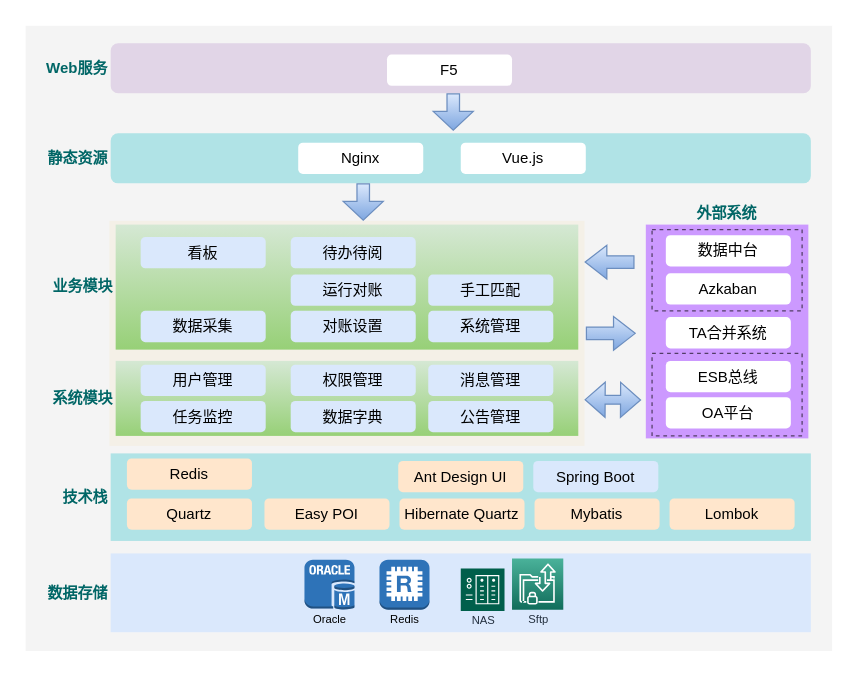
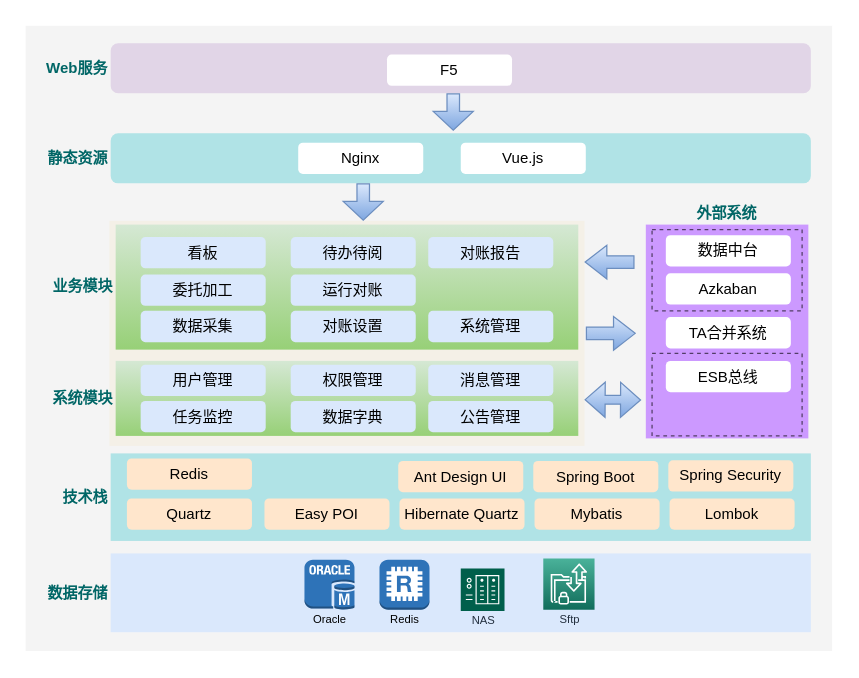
node "对账报告": added
node "委托加工": added
node "手工匹配": removed
node "OA平台": removed
node "Spring Boot": fillcolor #dae8fc -> #ffe6cc
node "Spring Security": added
node "Sftp": moved (538, 584) -> (569, 584)
